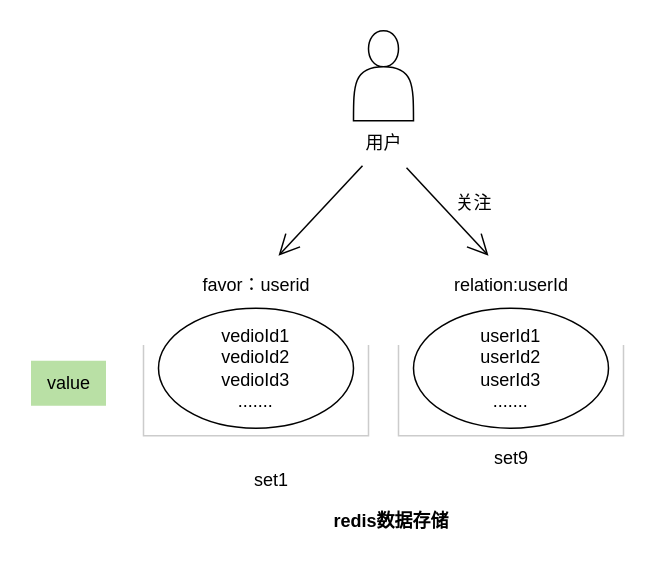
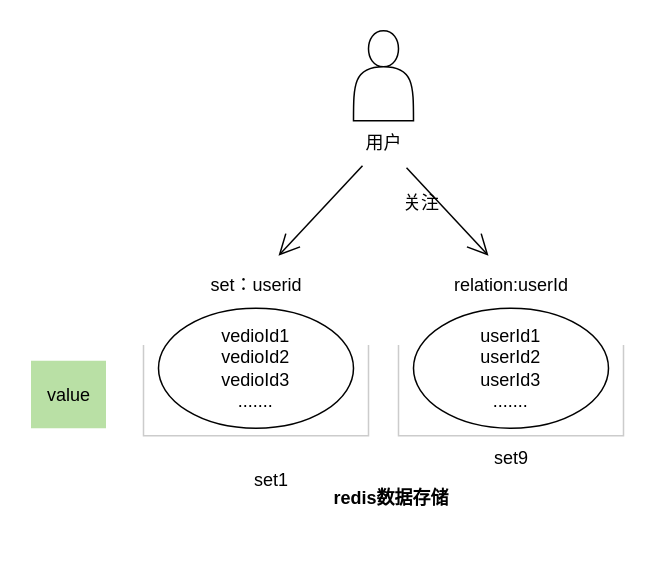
node "关注": moved (473, 203) -> (421, 203)
node "favor：userid": label "favor：userid" -> "set：userid"
node "value": size 75x45 -> 75x68
node "redis数据存储": moved (390, 521) -> (390, 499)
